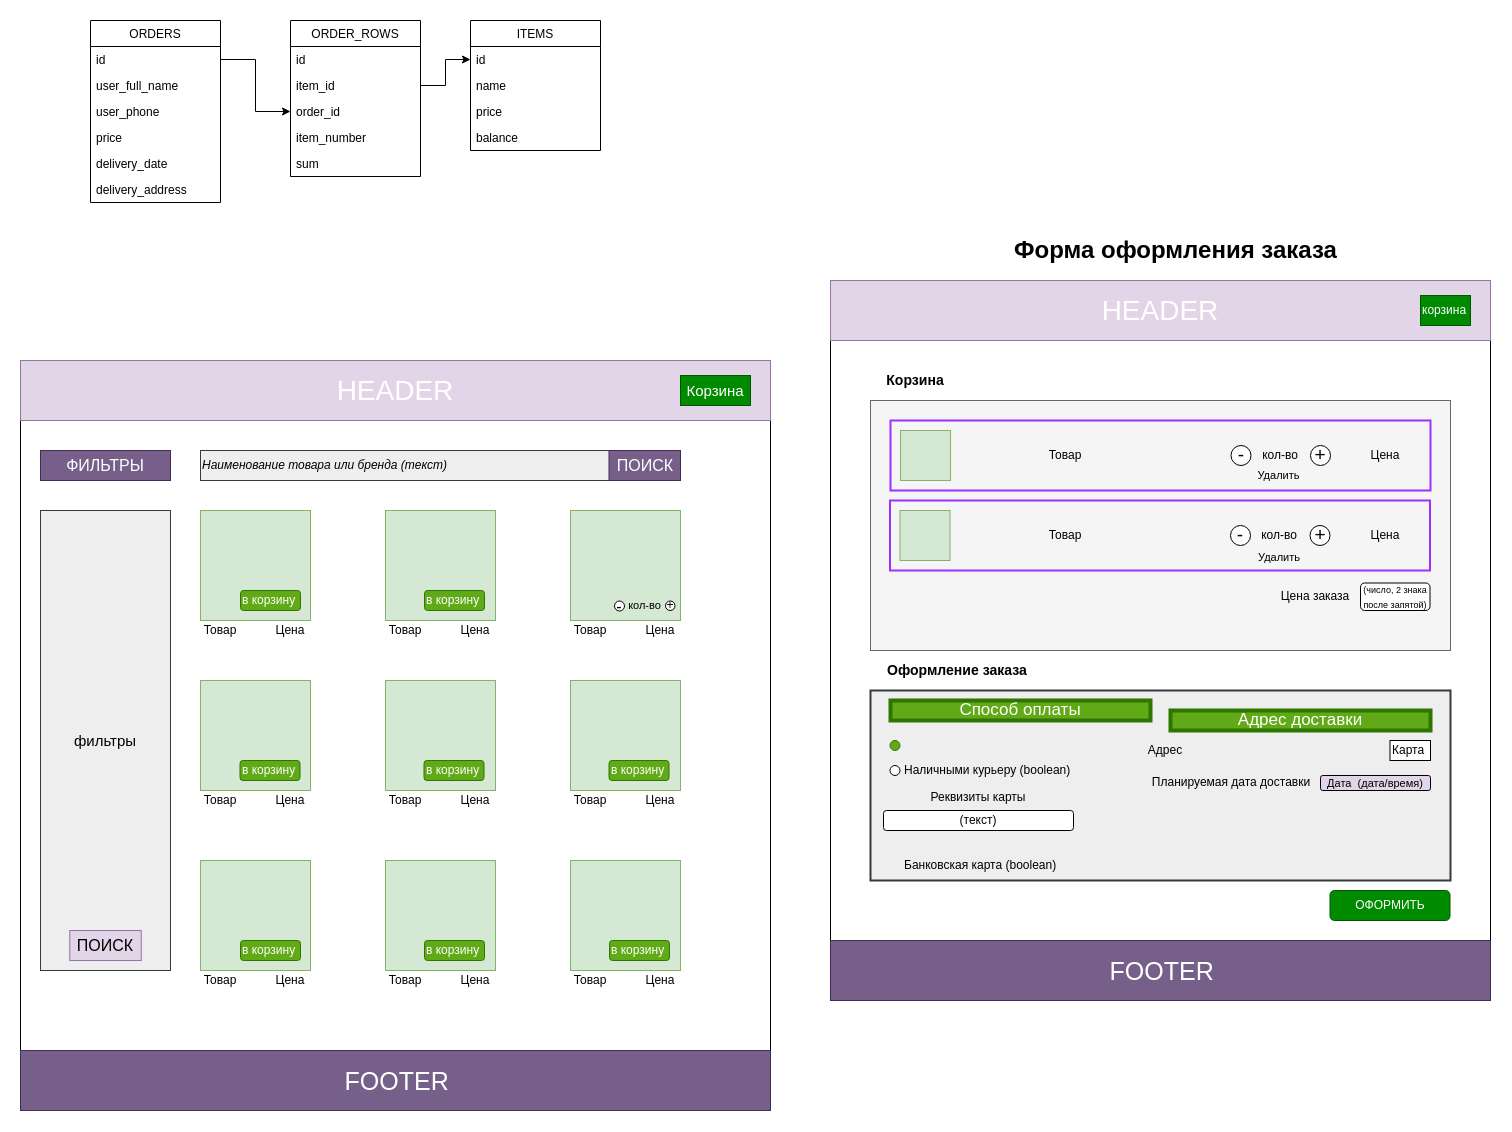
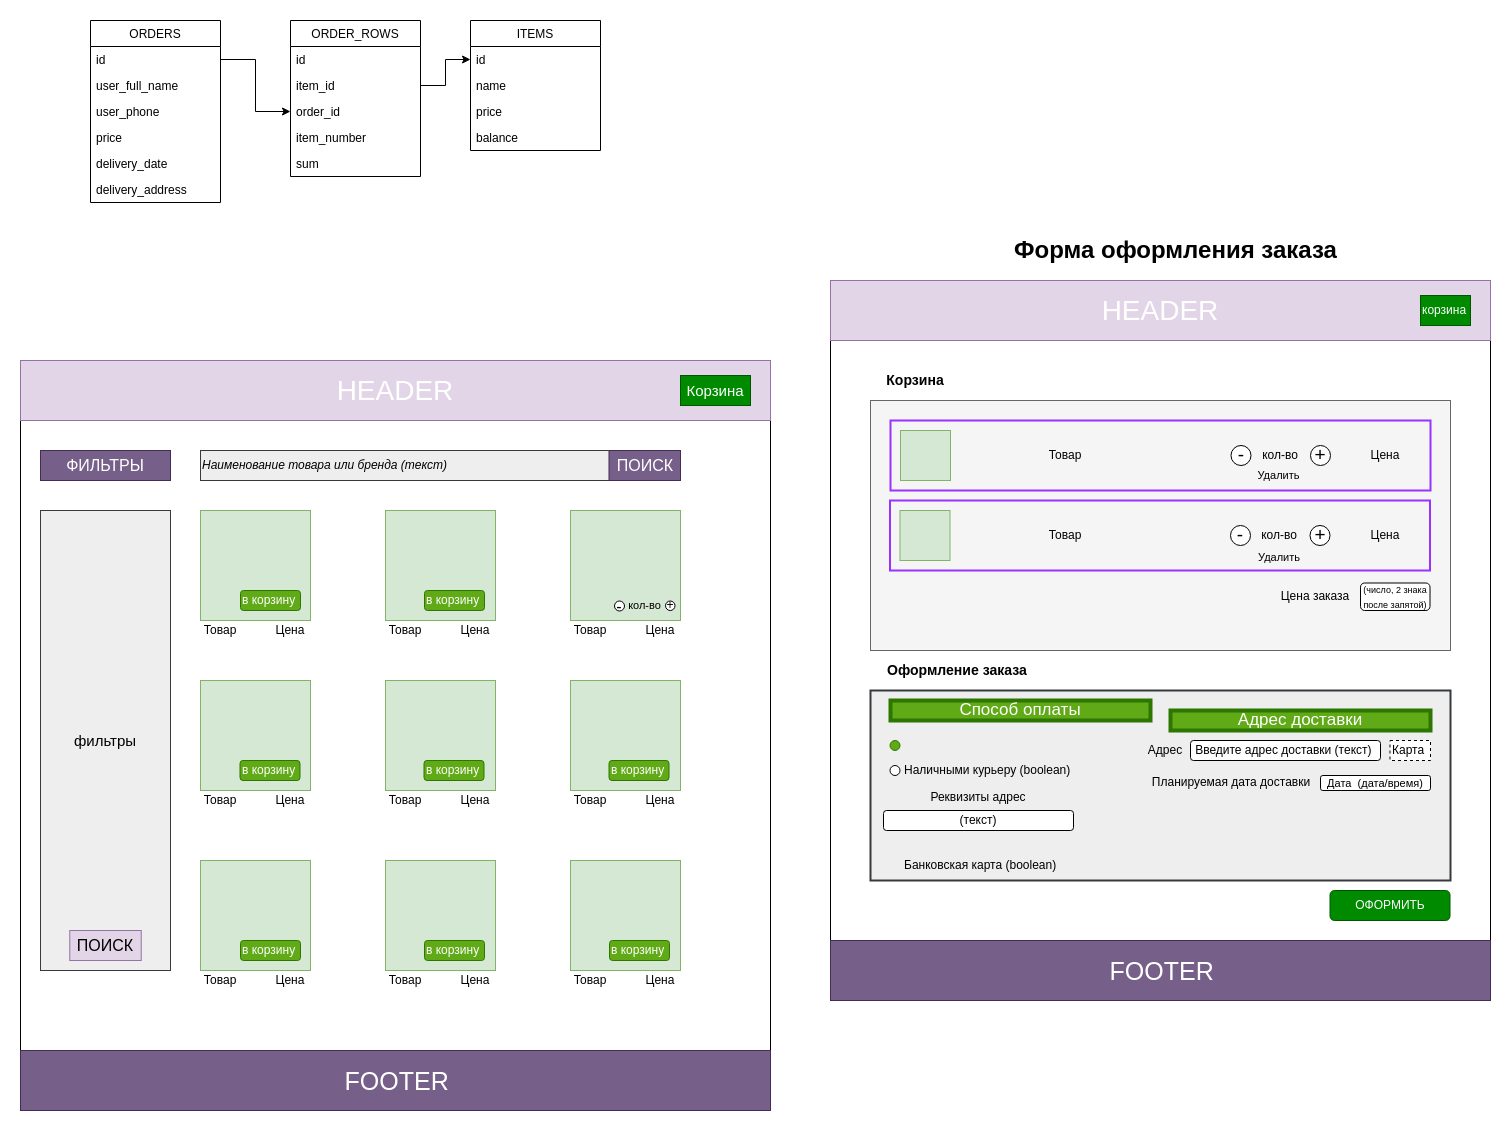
node "Введите адрес доставки (текст)": added
node "Карта": style solid -> dashed
node "Дата (дата/время)": fillcolor #e1d5e7 -> #ffffff
node "Реквизиты карты": label "Реквизиты карты" -> "Реквизиты адрес"
